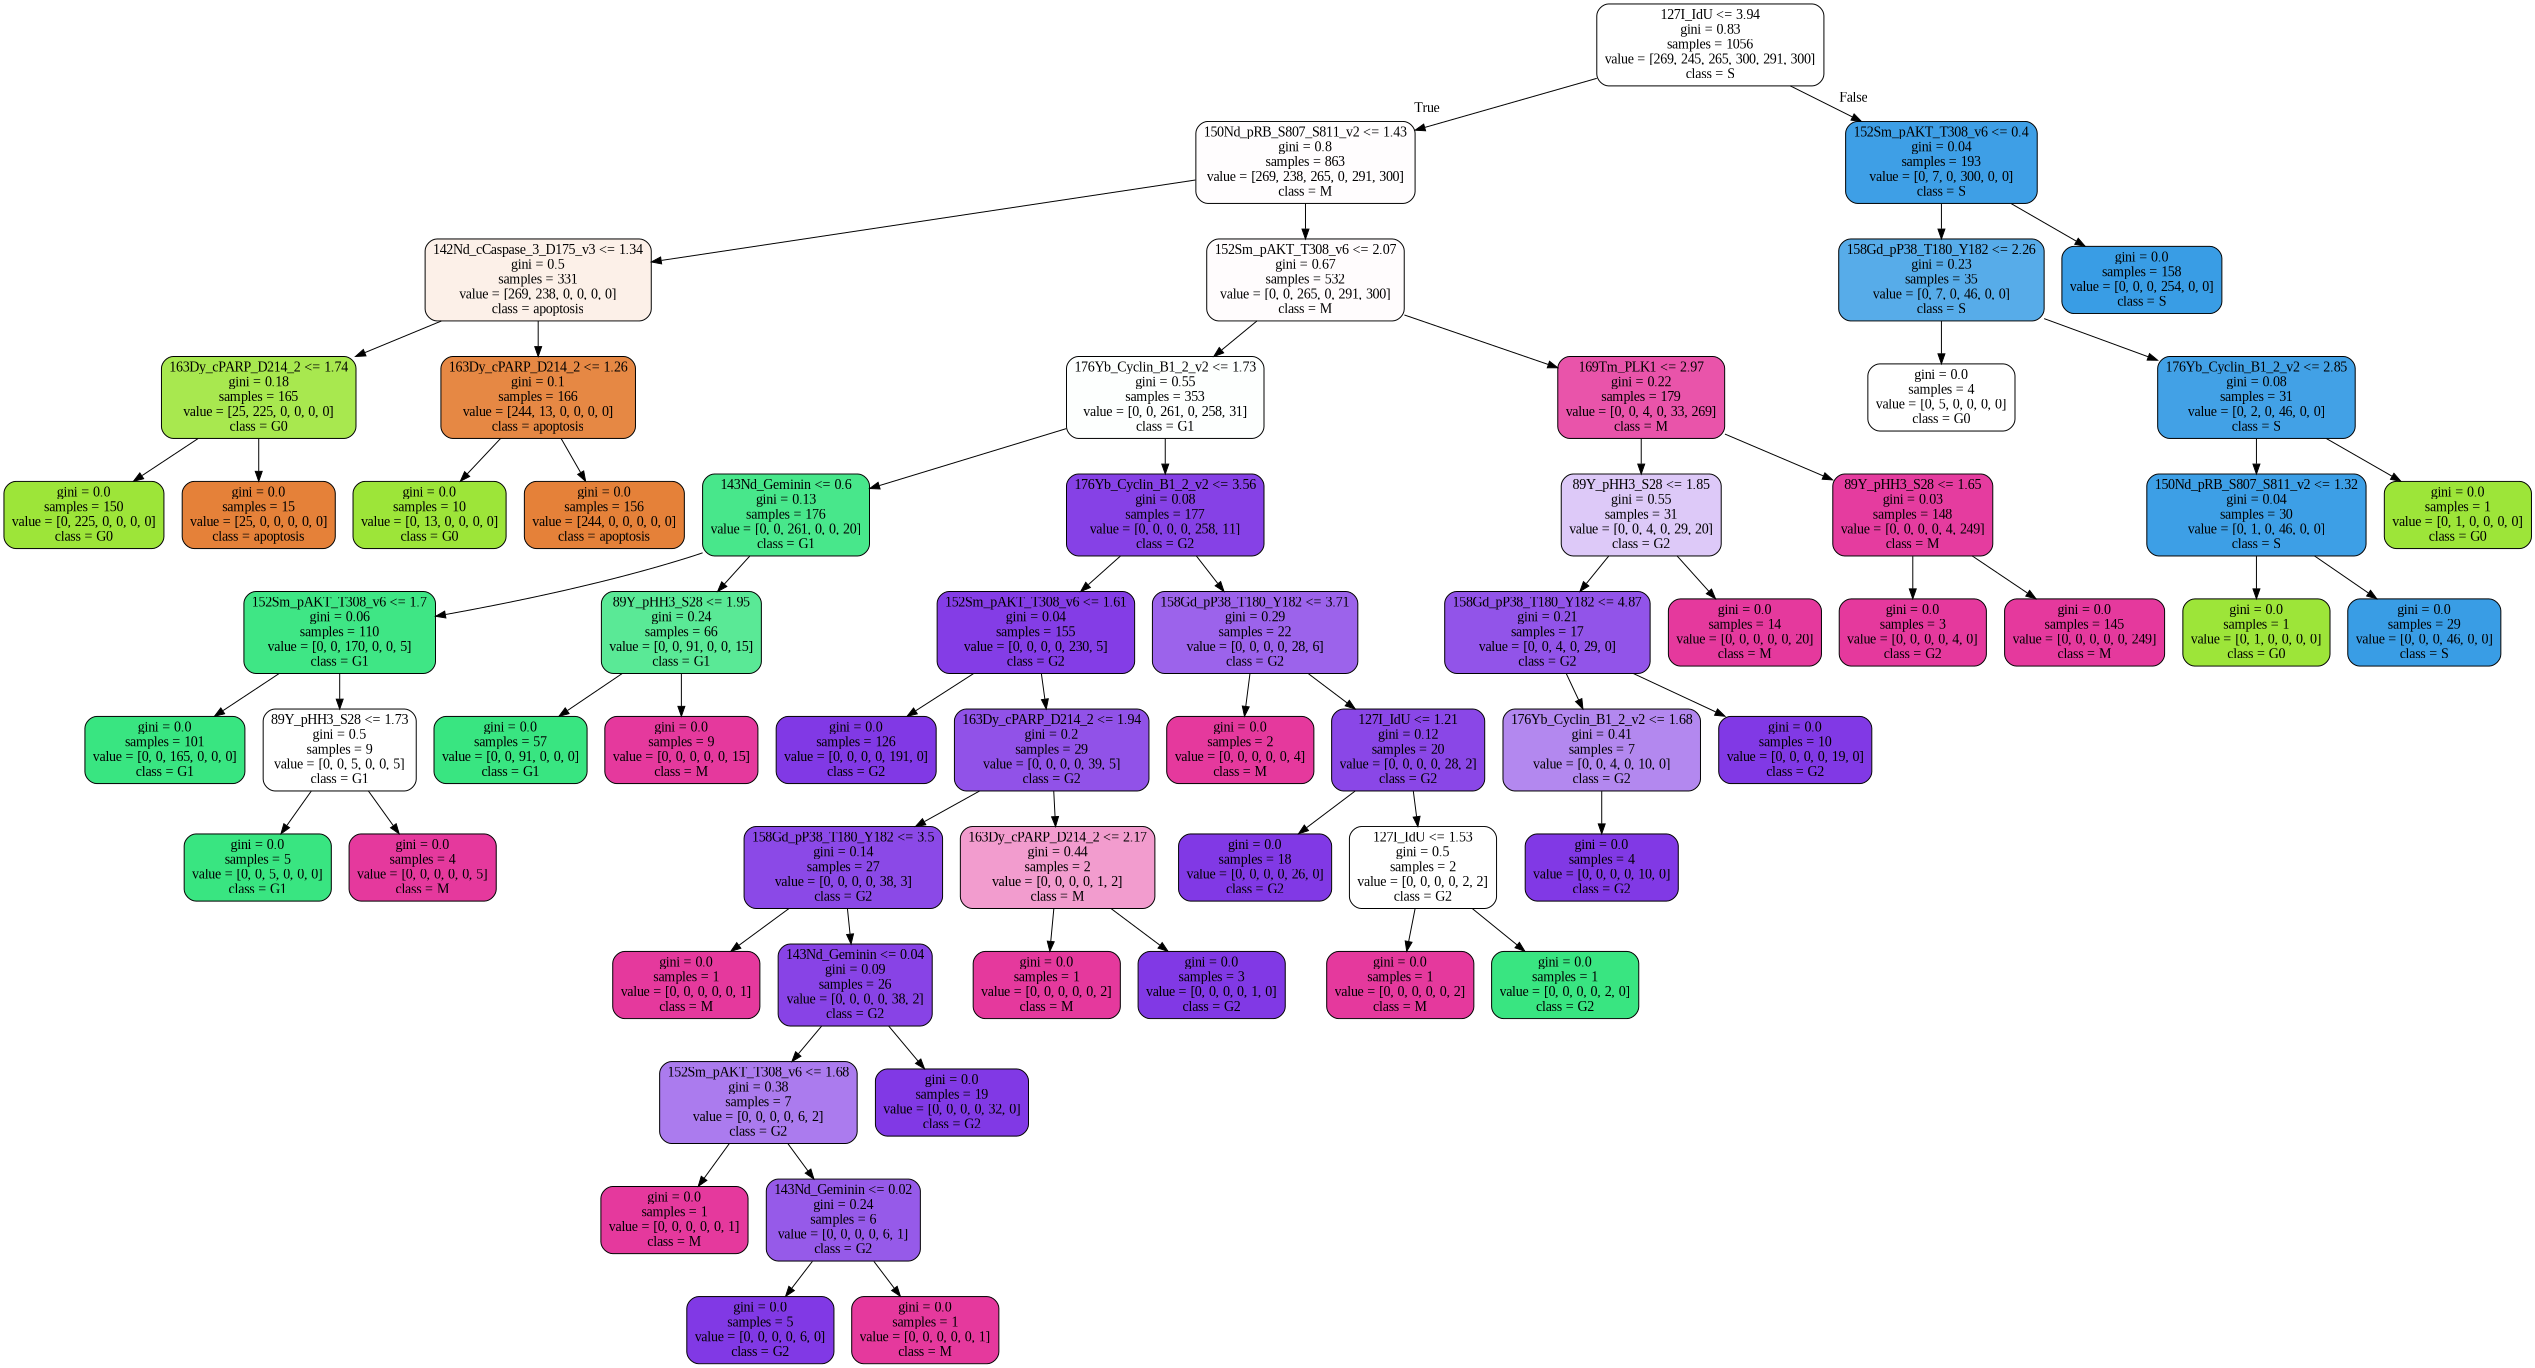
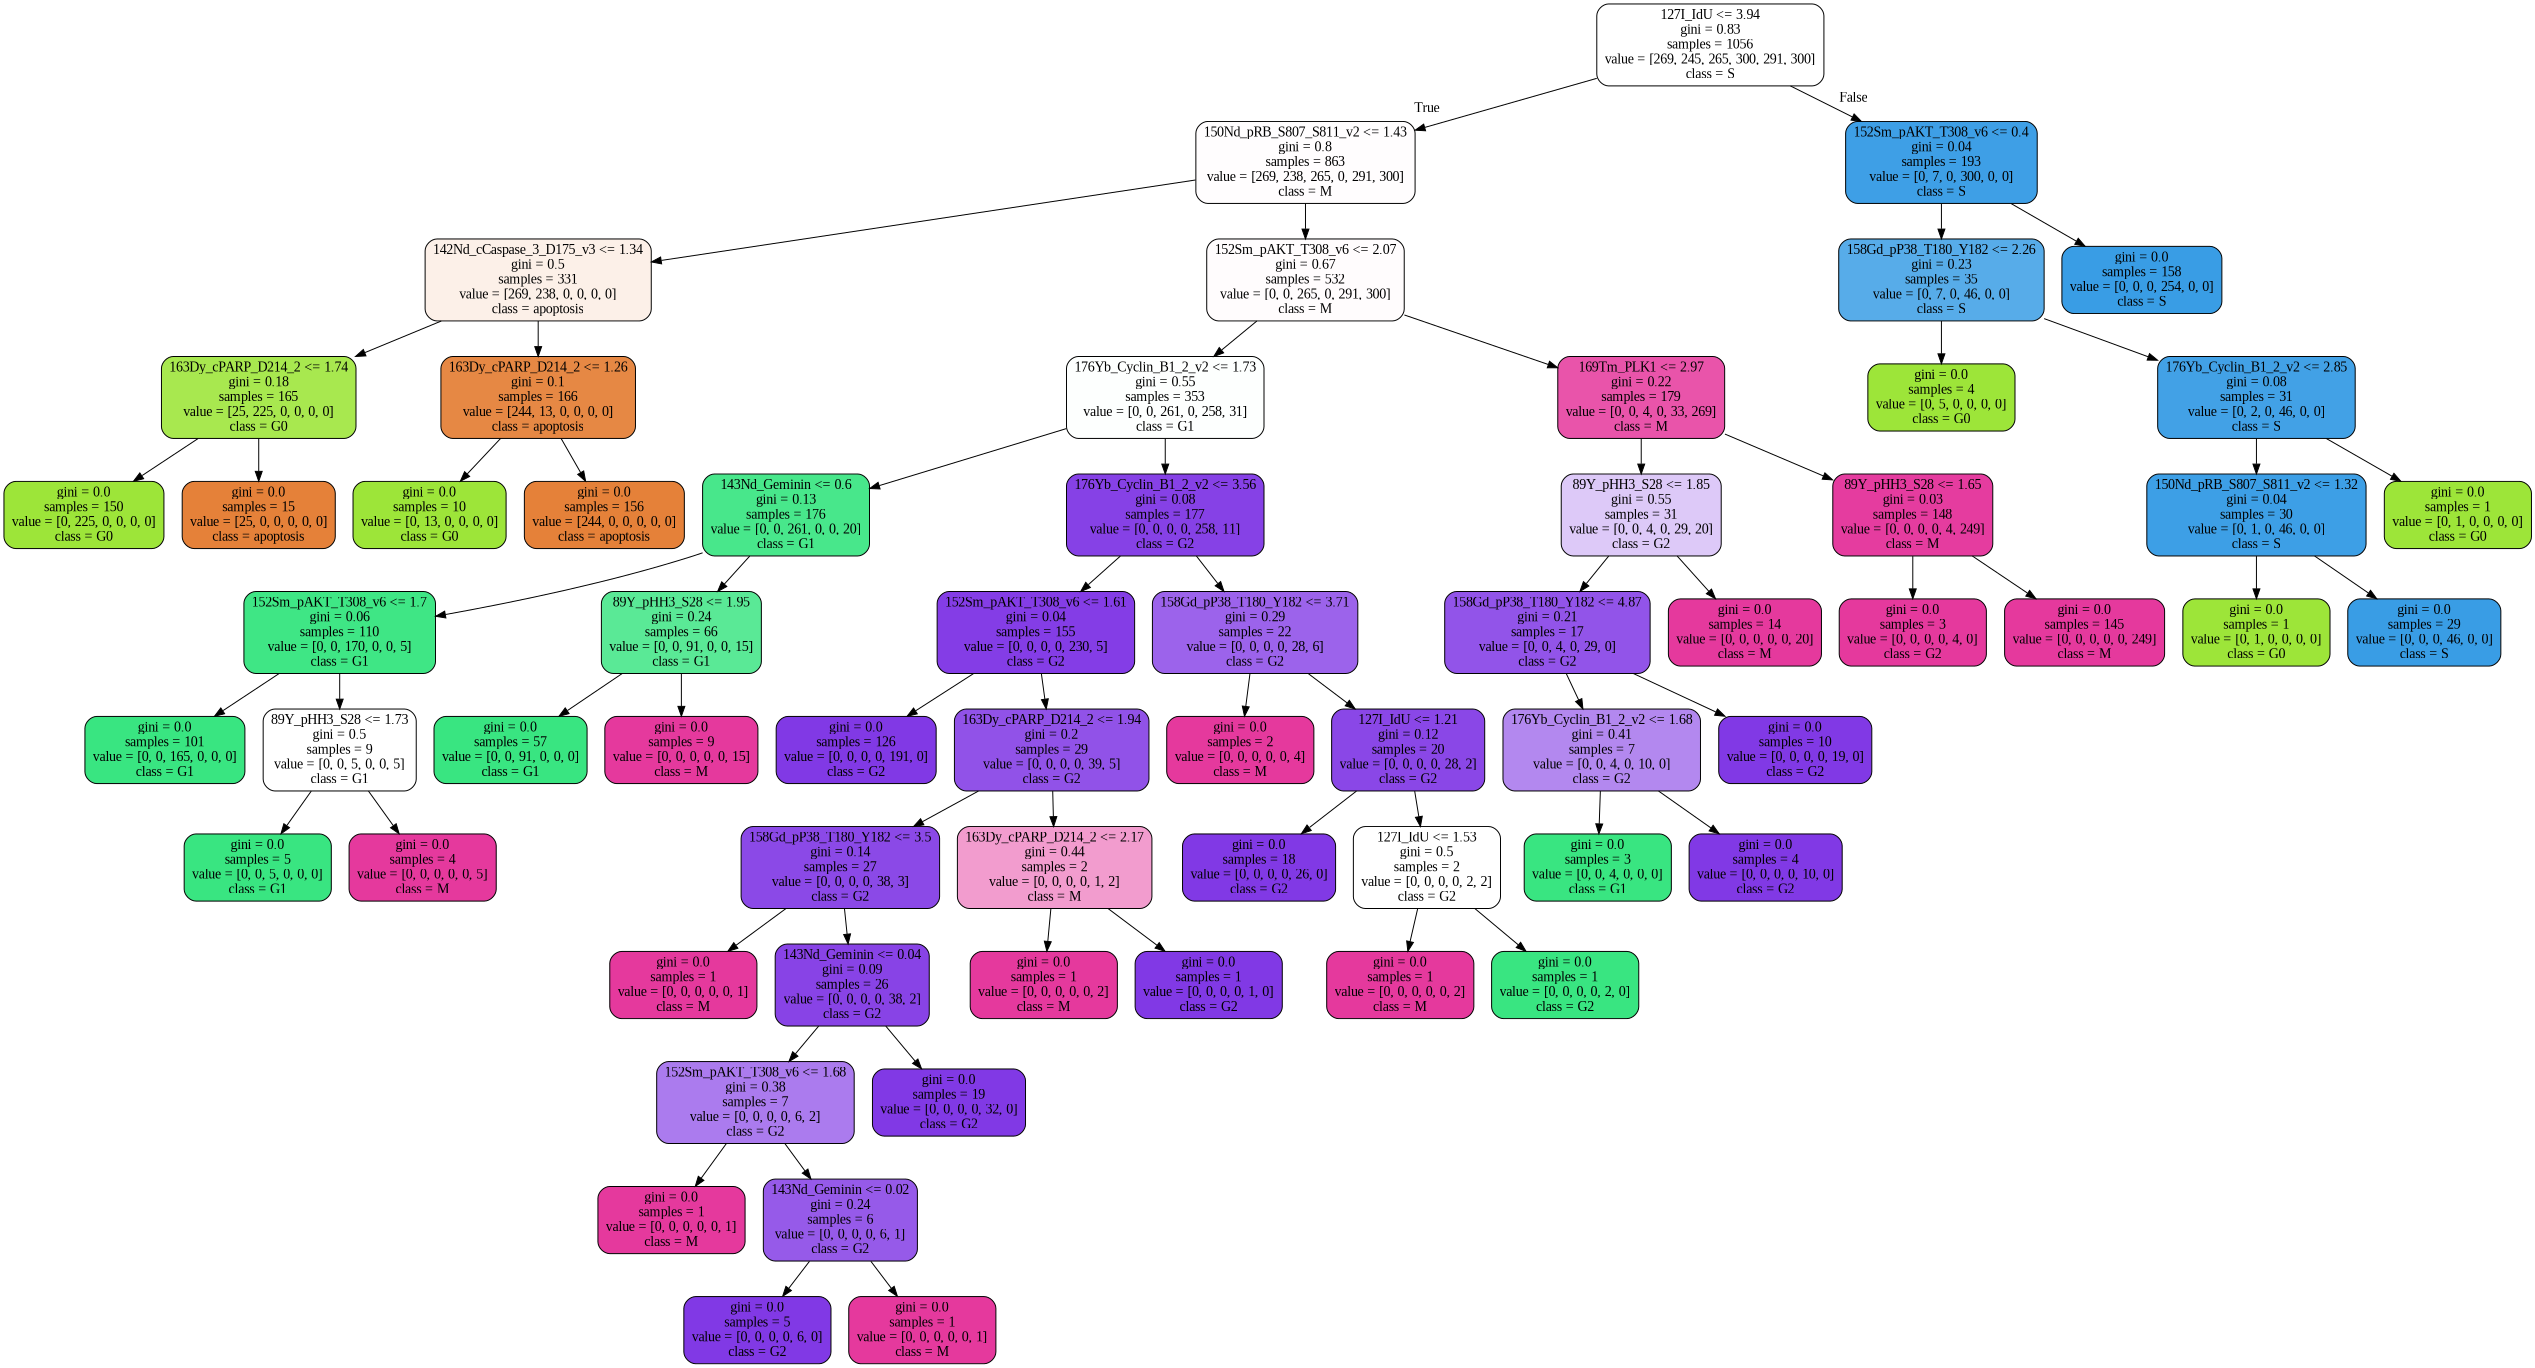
node "gini = 0.0 samples = 4 value = [0, 5, 0, 0, 0, 0] class = G0": fillcolor #ffffff -> #9de539
node "gini = 0.0 samples = 3 value = [0, 0, 4, 0, 0, 0] class = G1": added
node "gini = 0.0 samples = 3 value = [0, 0, 0, 0, 1, 0] class = G2": label "gini = 0.0 samples = 3 value = [0, 0, 0, 0, 1, 0] class = G2" -> "gini = 0.0 samples = 1 value = [0, 0, 0, 0, 1, 0] class = G2"
